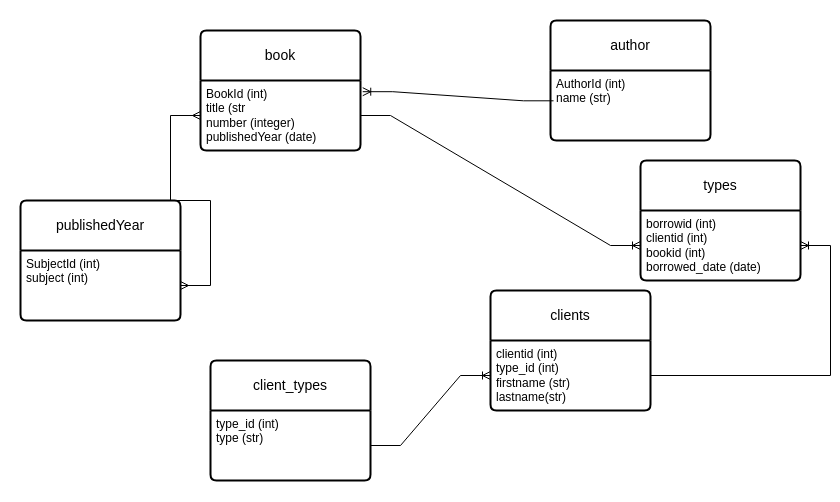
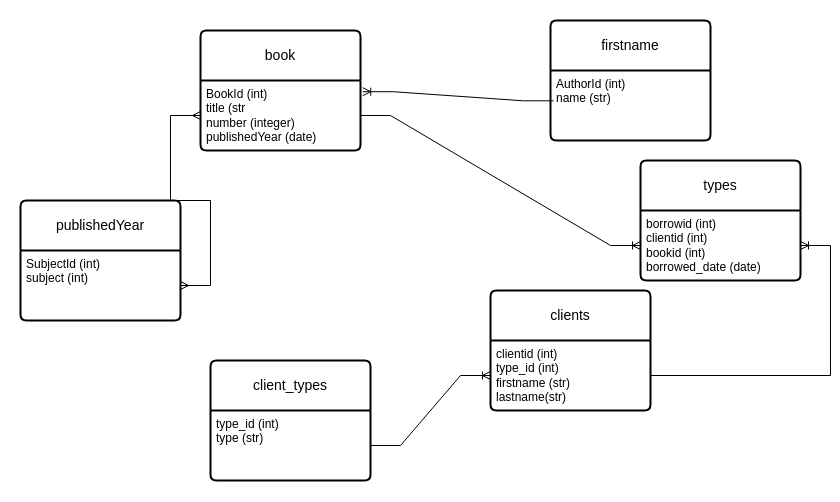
node "author": label "author" -> "firstname"
